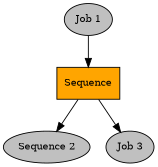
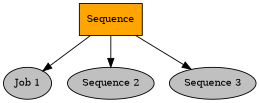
edge "Job 1" -> "Sequence": reversed
node "Job 3": label "Job 3" -> "Sequence 3"
